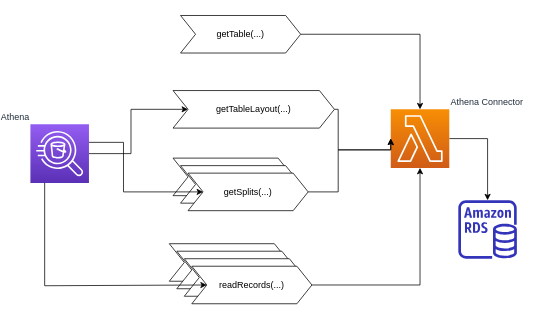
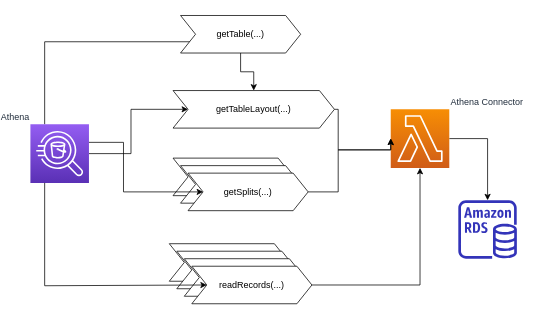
edge "getTable(...)" -> "Athena Connector": now "getTable(...)" -> "getTableLayout(...)"
edge "Athena" -> "getTable(...)": added
